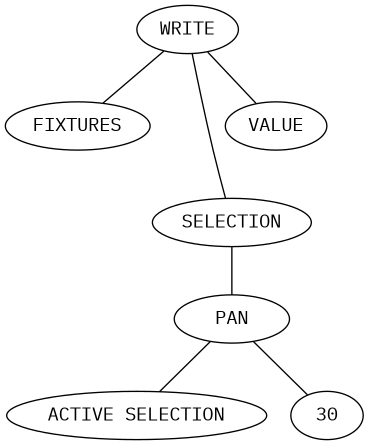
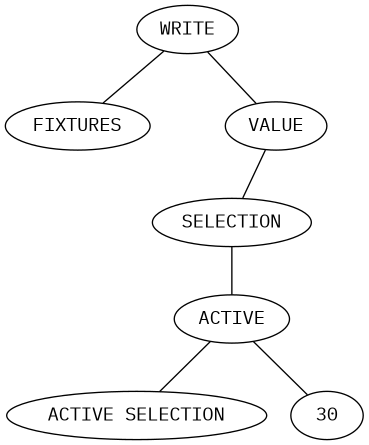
edge "WRITE" -- "SELECTION": now "VALUE" -- "SELECTION"
node "PAN": label "PAN" -> "ACTIVE"
